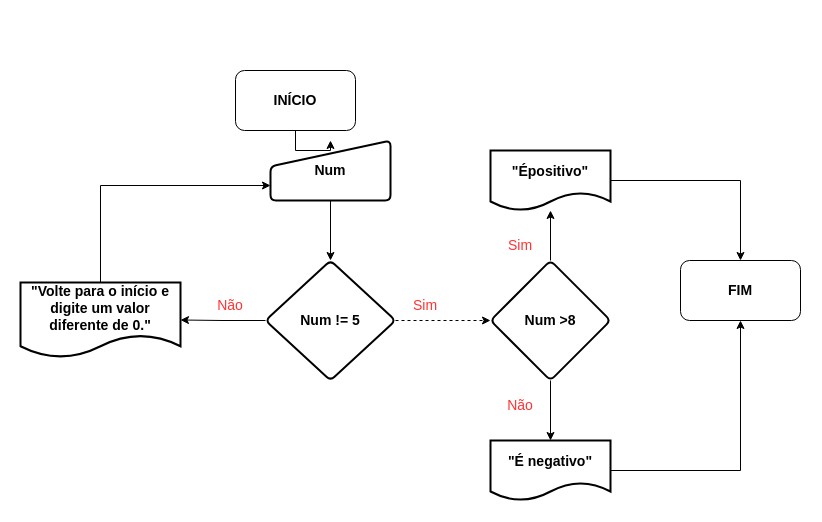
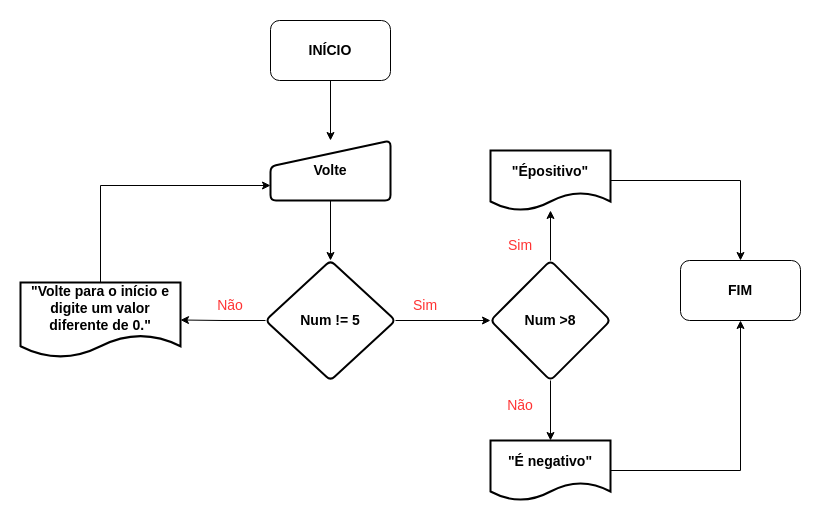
node "INÍCIO": moved (296, 101) -> (331, 51)
node "Num": label "Num" -> "Volte"
edge "Num != 5" -> "Num >8": style dashed -> solid
